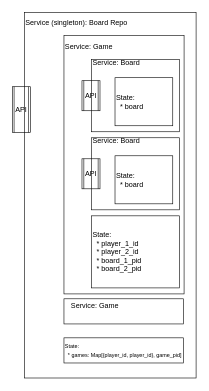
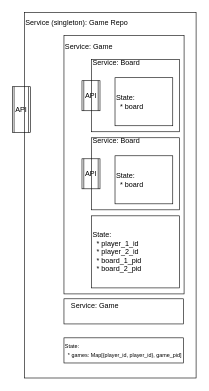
node "Service (singleton): Board Repo": label "Service (singleton): Board Repo" -> "Service (singleton): Game Repo"
